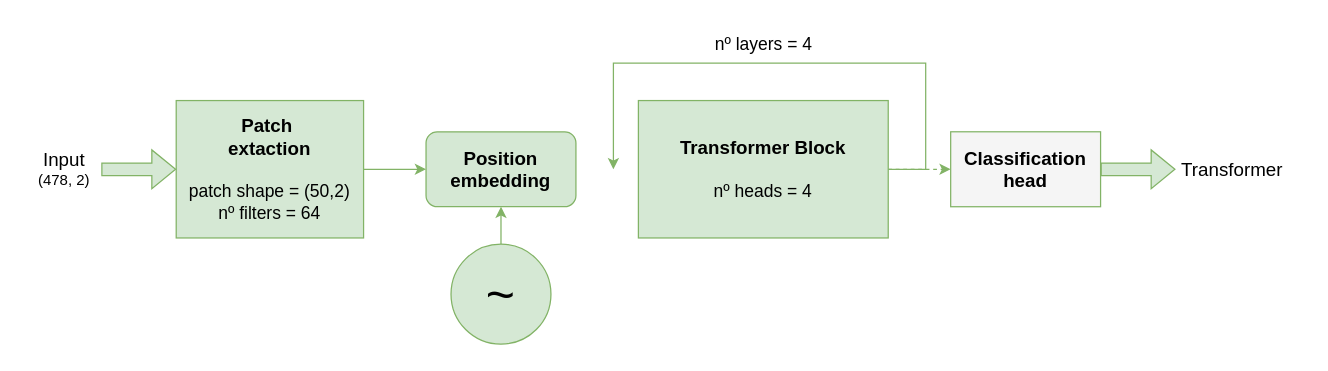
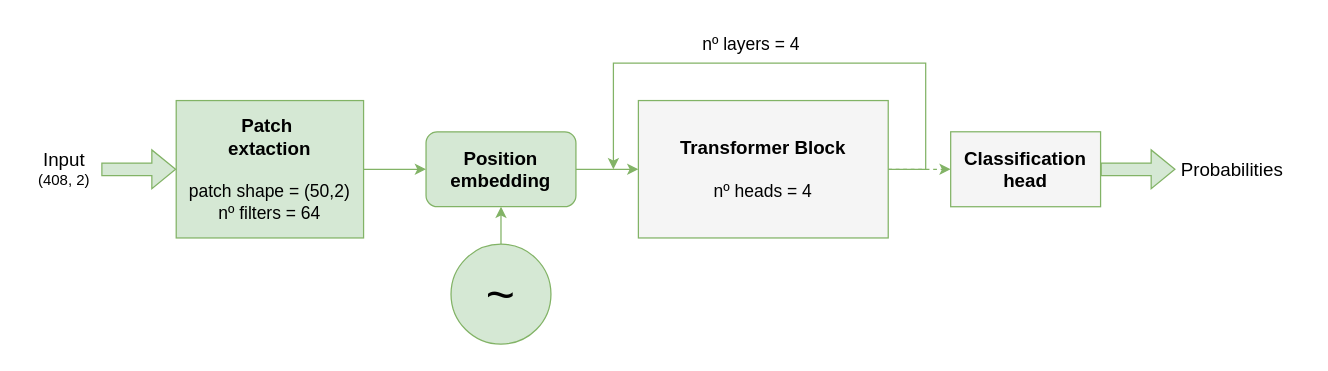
node "nº layers = 4": moved (763, 44) -> (751, 44)
node "Input (478, 2)": label "Input (478, 2)" -> "Input (408, 2)"
edge "Position embedding" -> "Transformer Block nº heads = 4": added
node "Transformer Block nº heads = 4": fillcolor #d5e8d4 -> #f5f5f5
node "Transformer": label "Transformer" -> "Probabilities"
